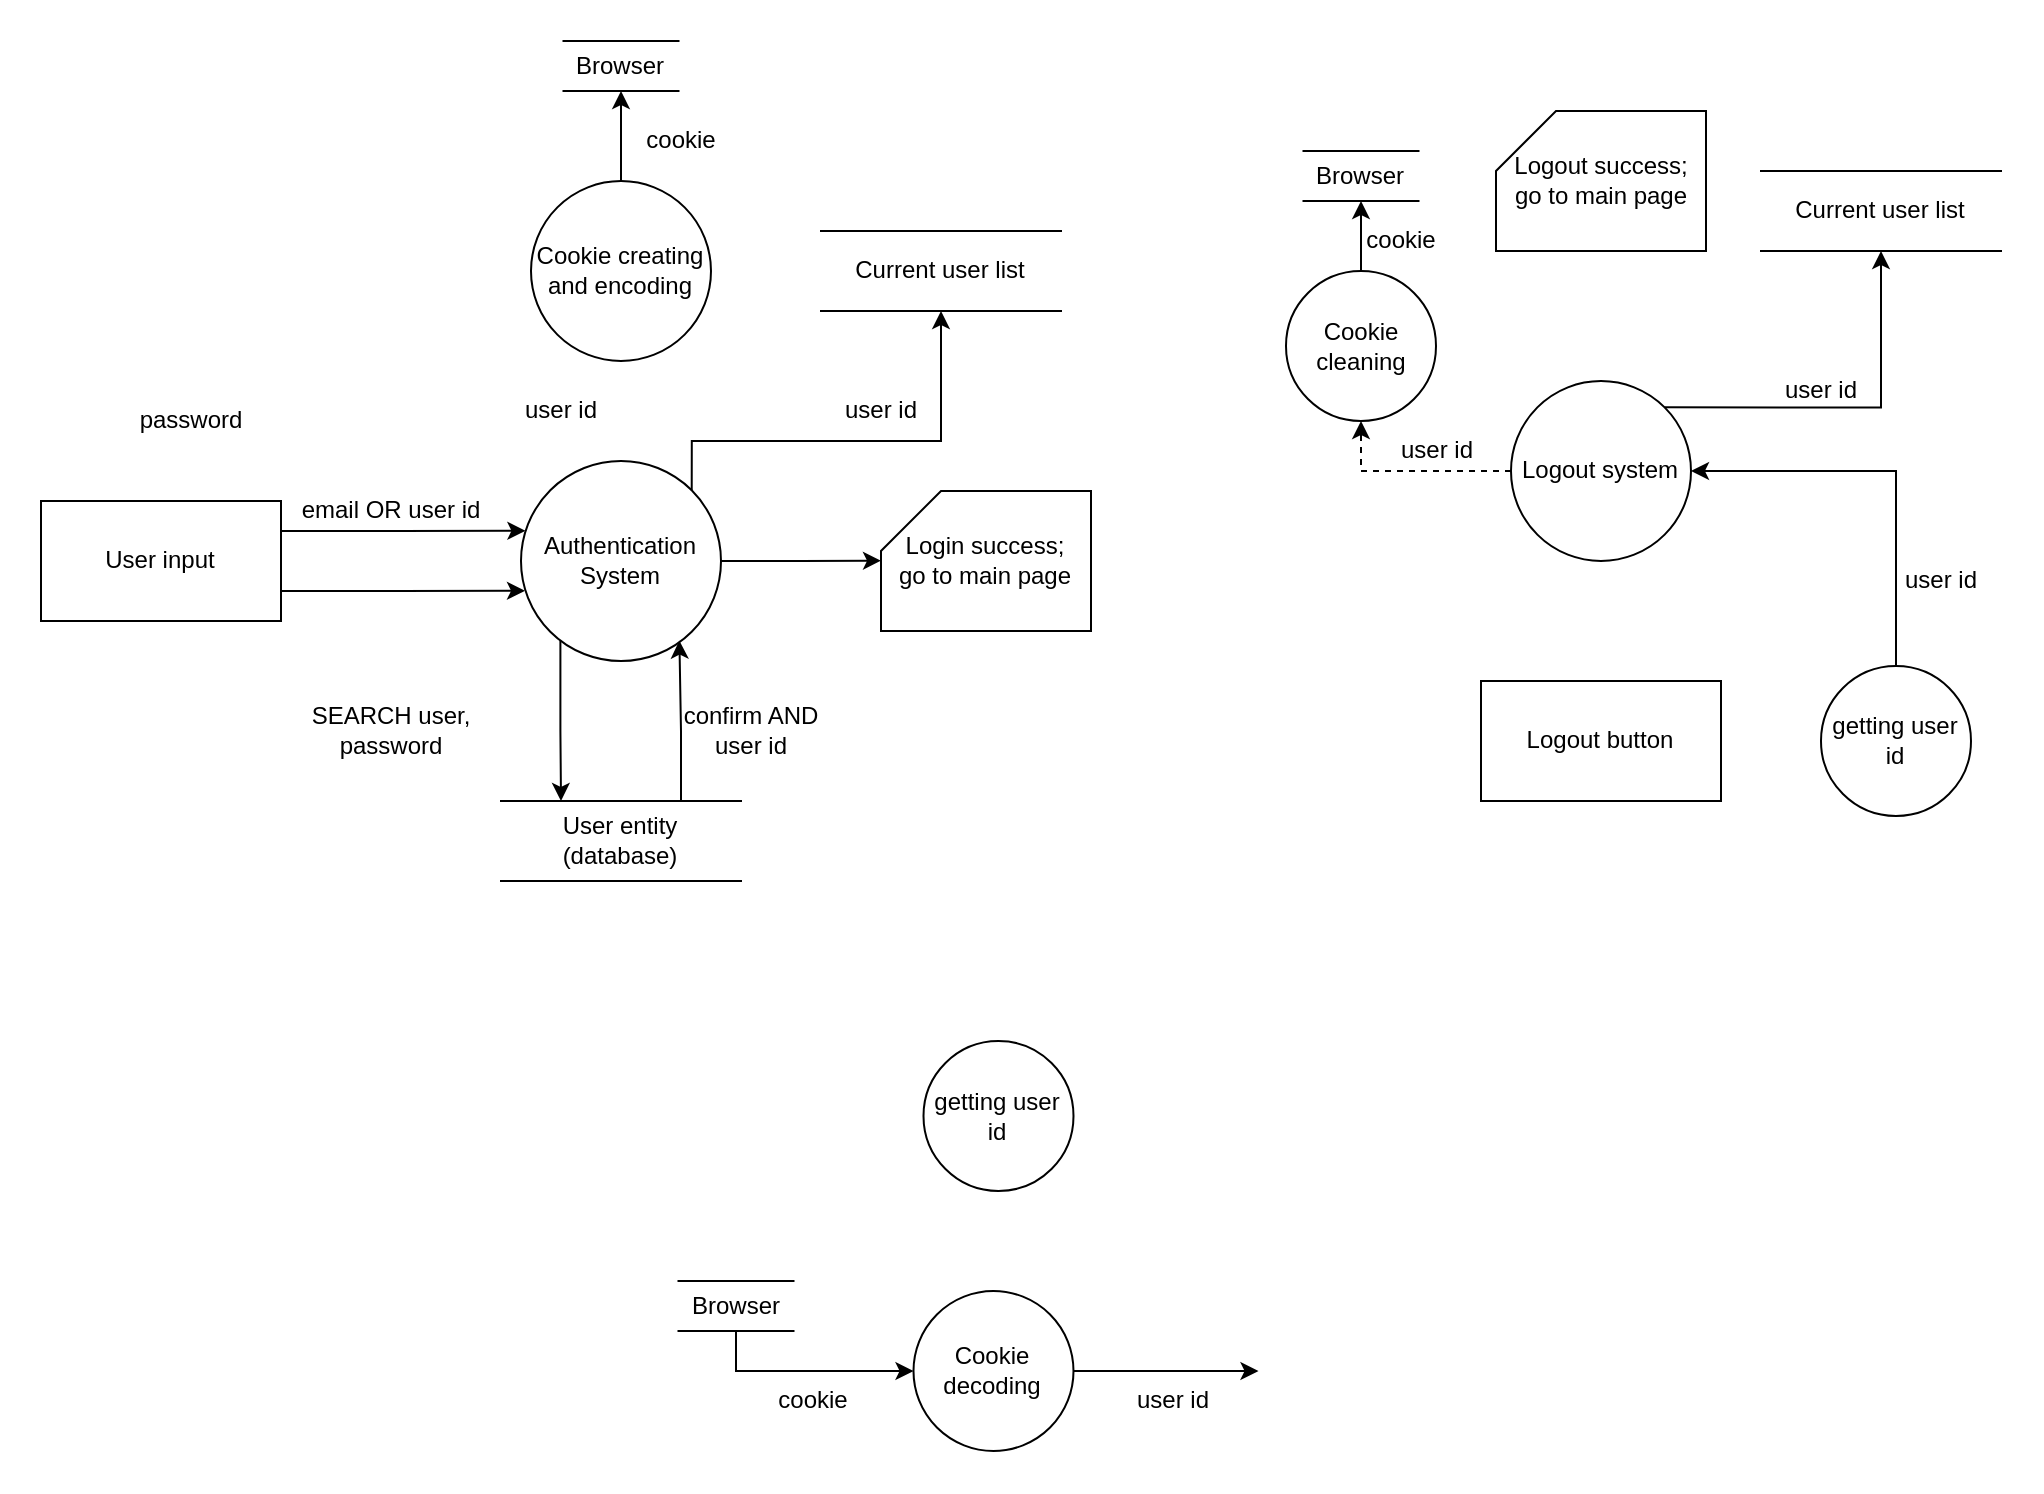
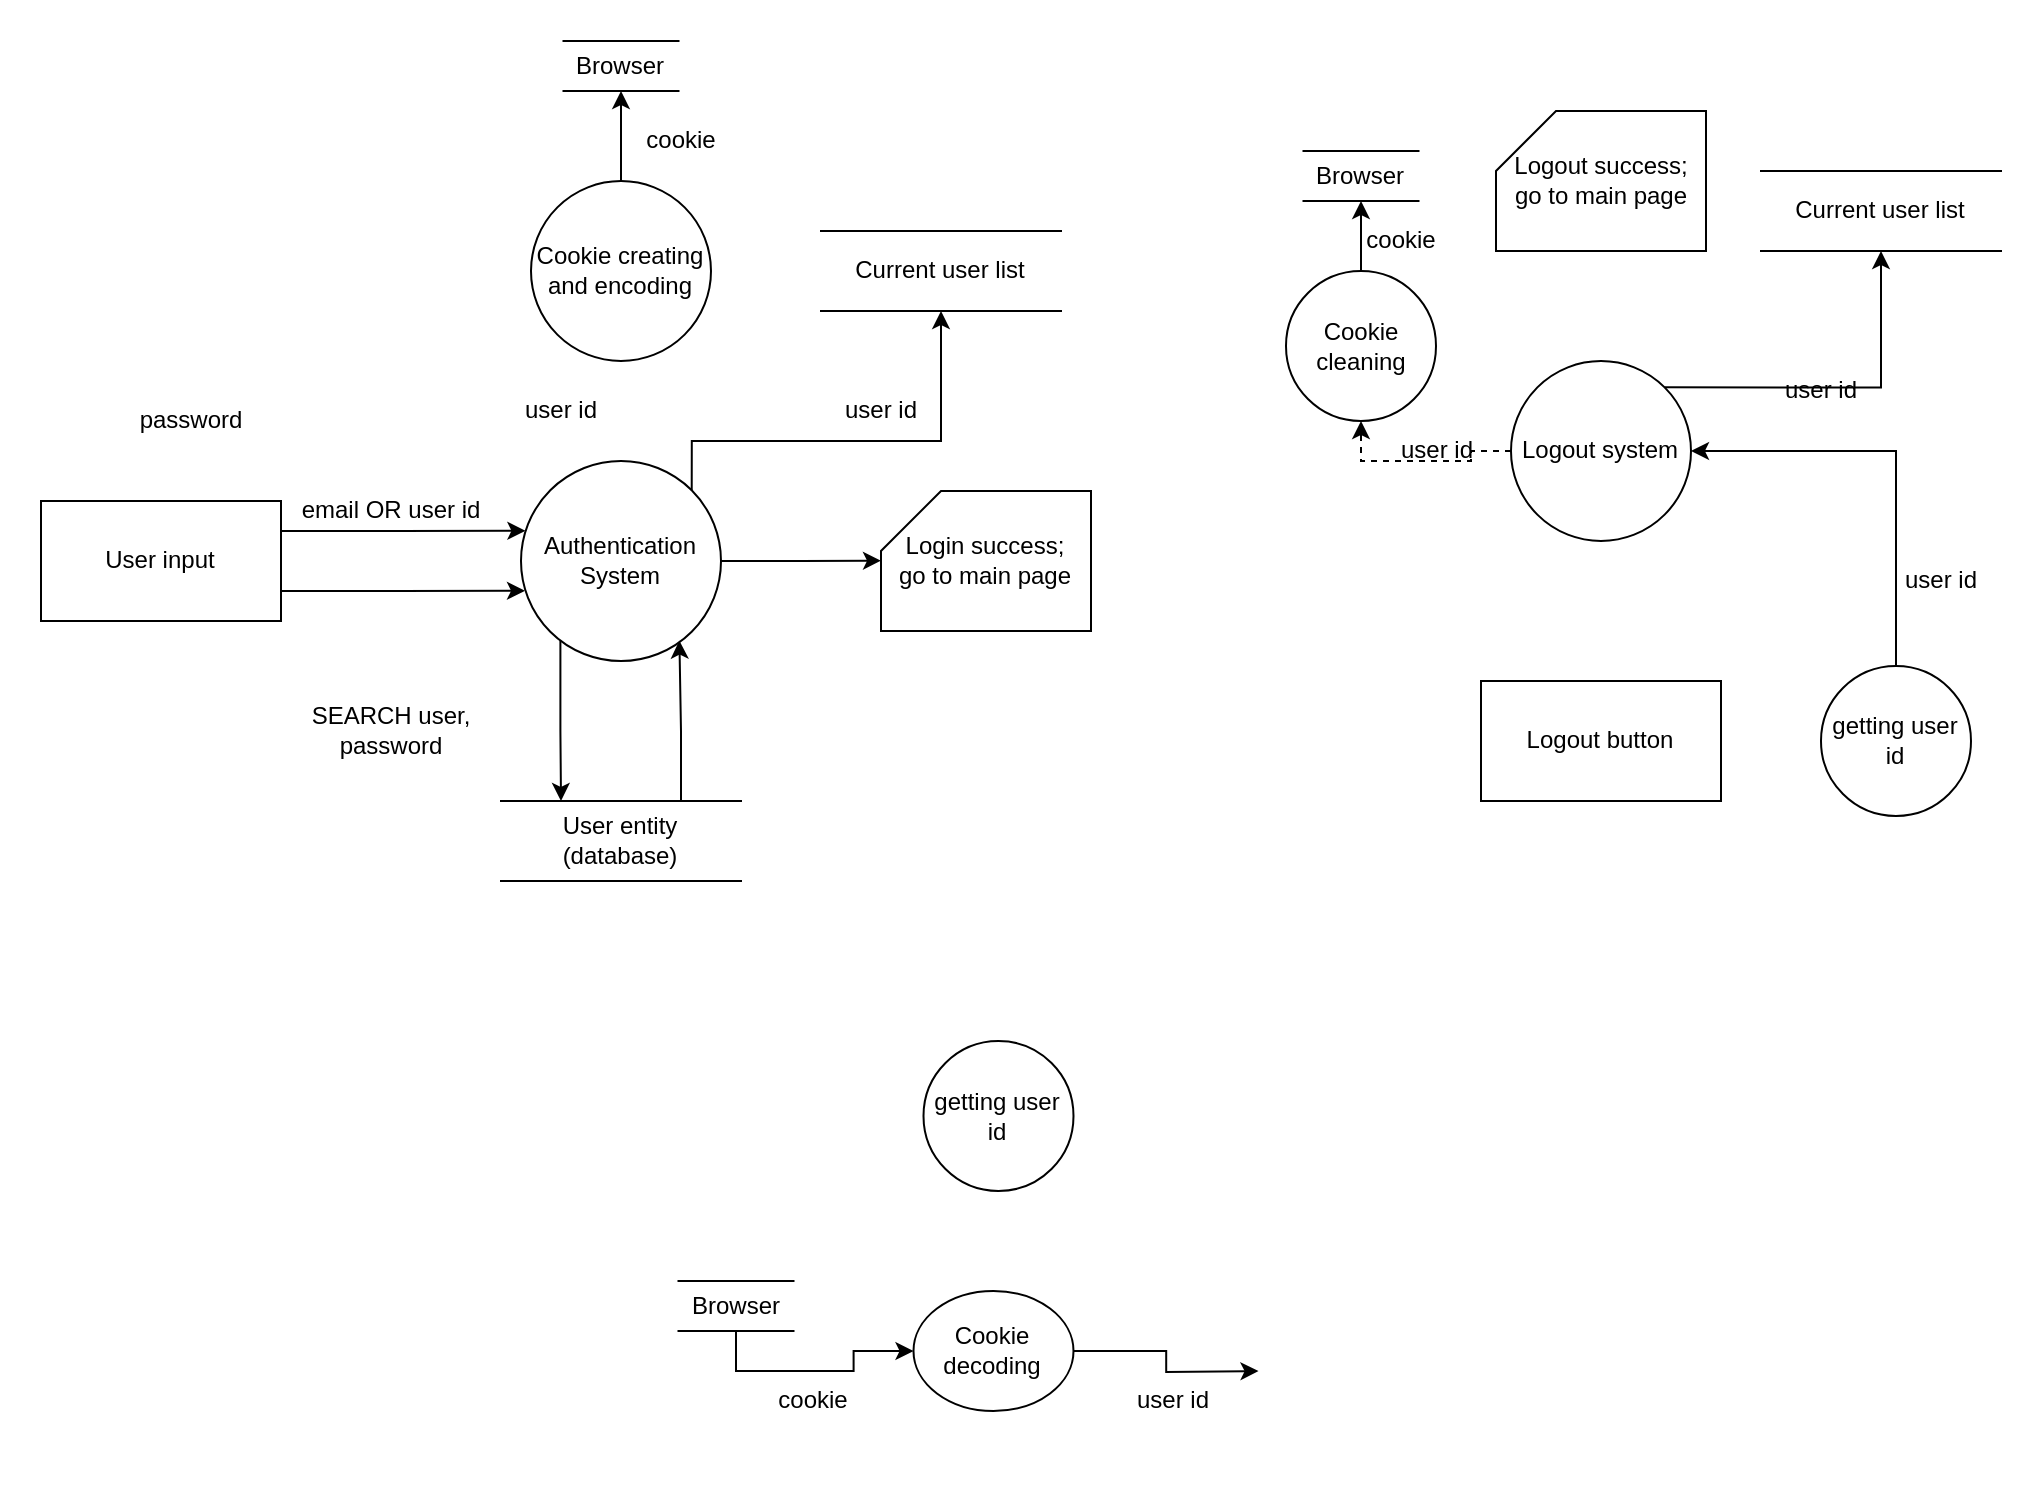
node "Logout system": moved (1601, 471) -> (1601, 451)
node "confirm AND user id": removed
node "Cookie decoding": size 160x160 -> 160x120
